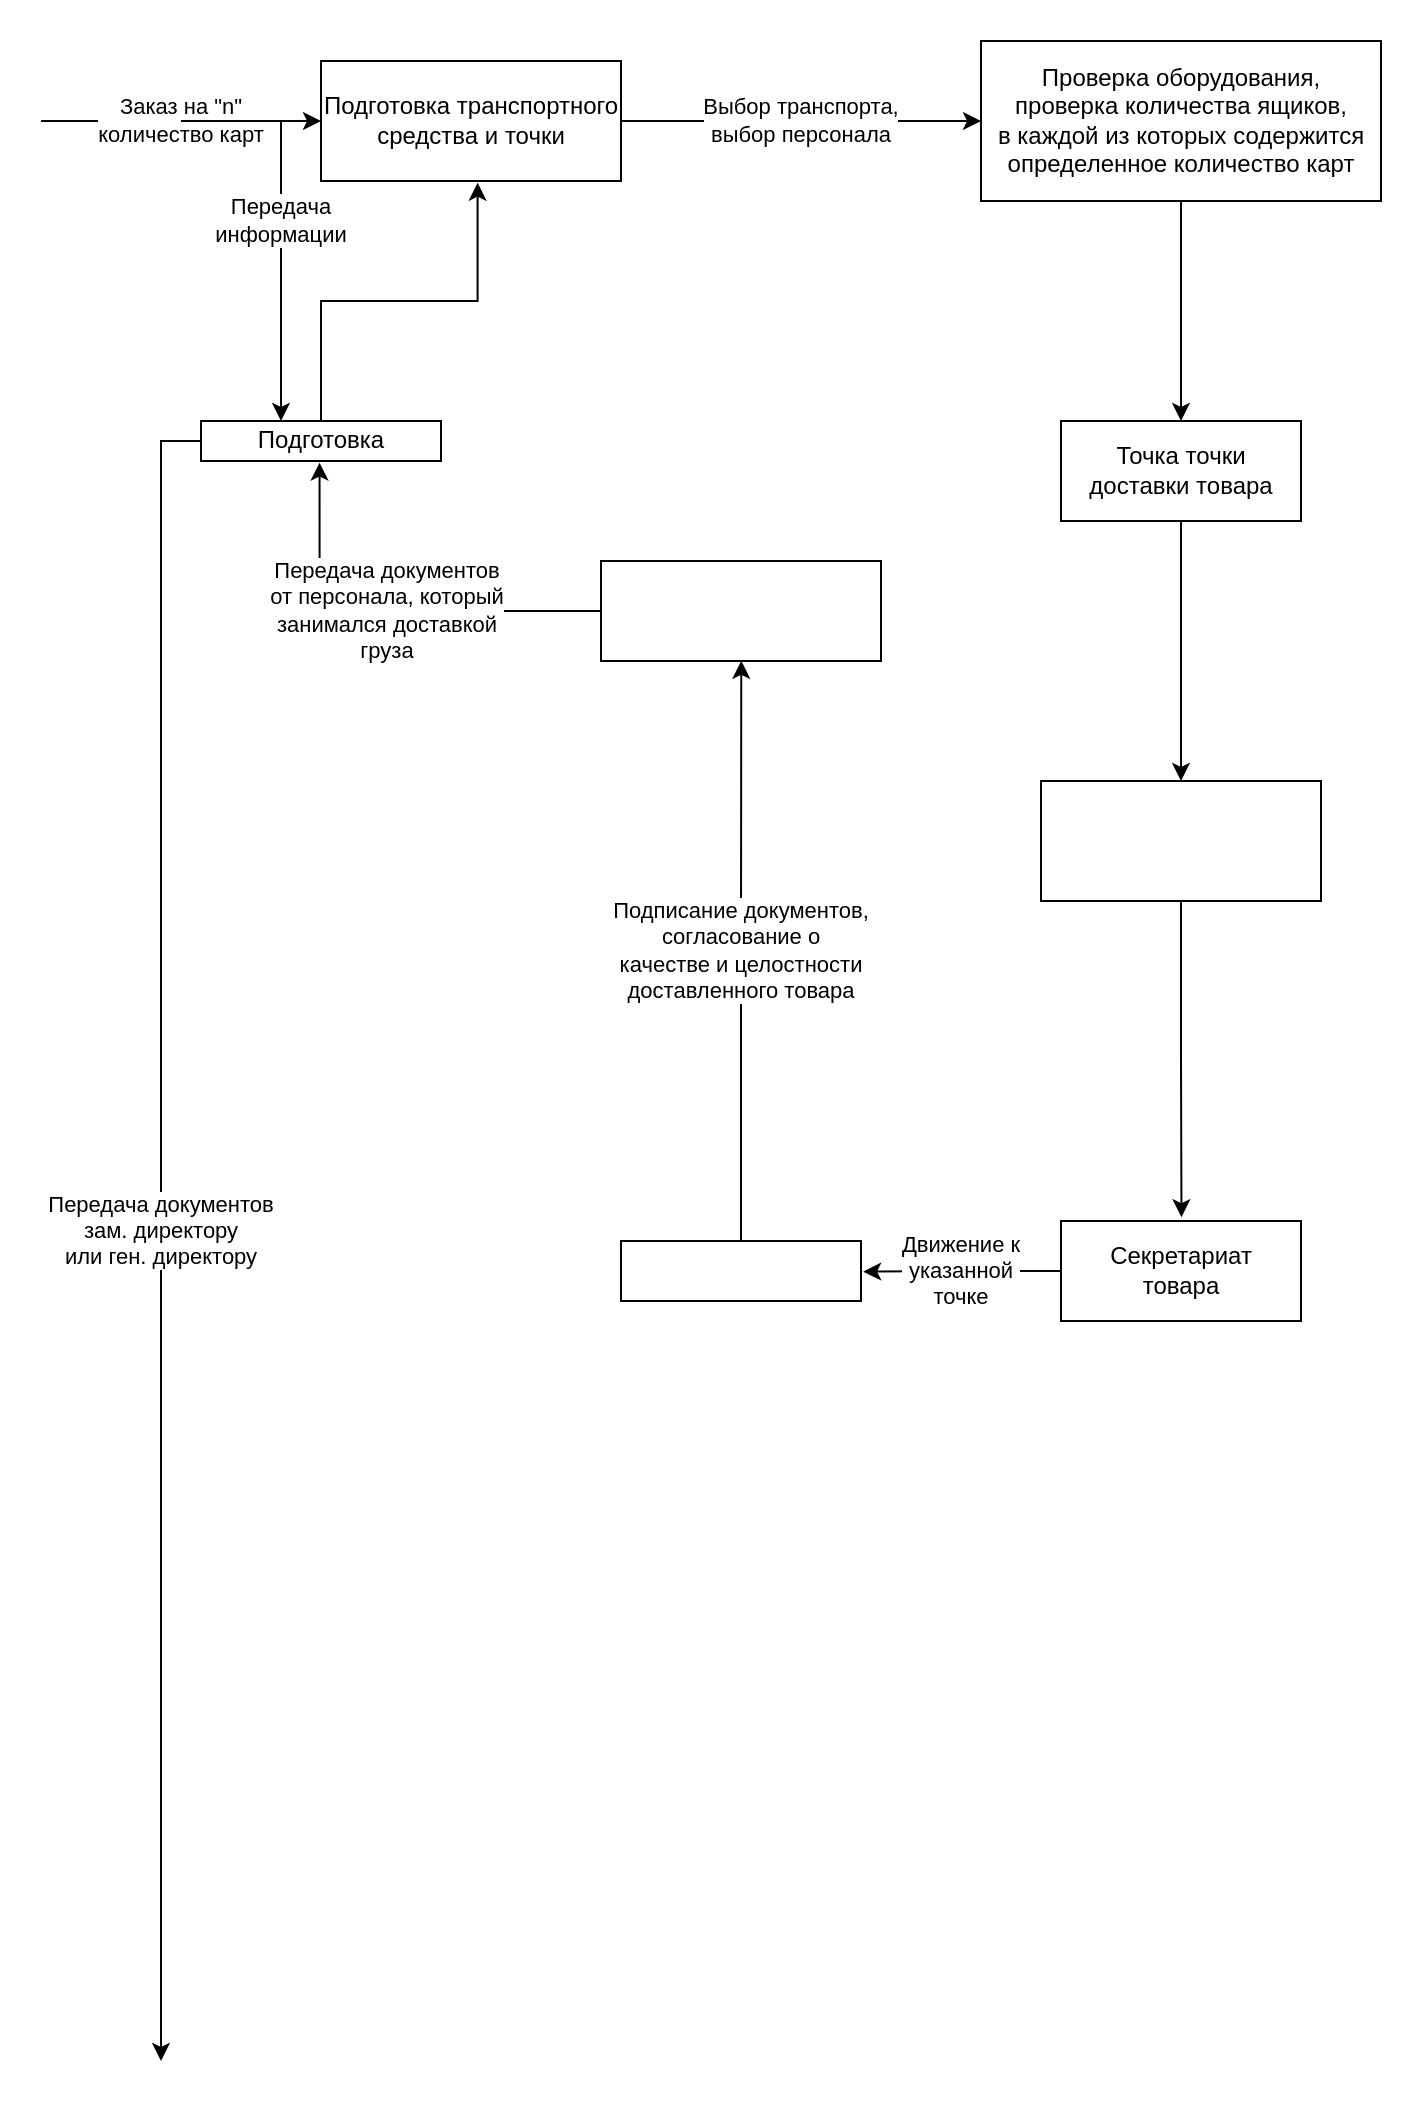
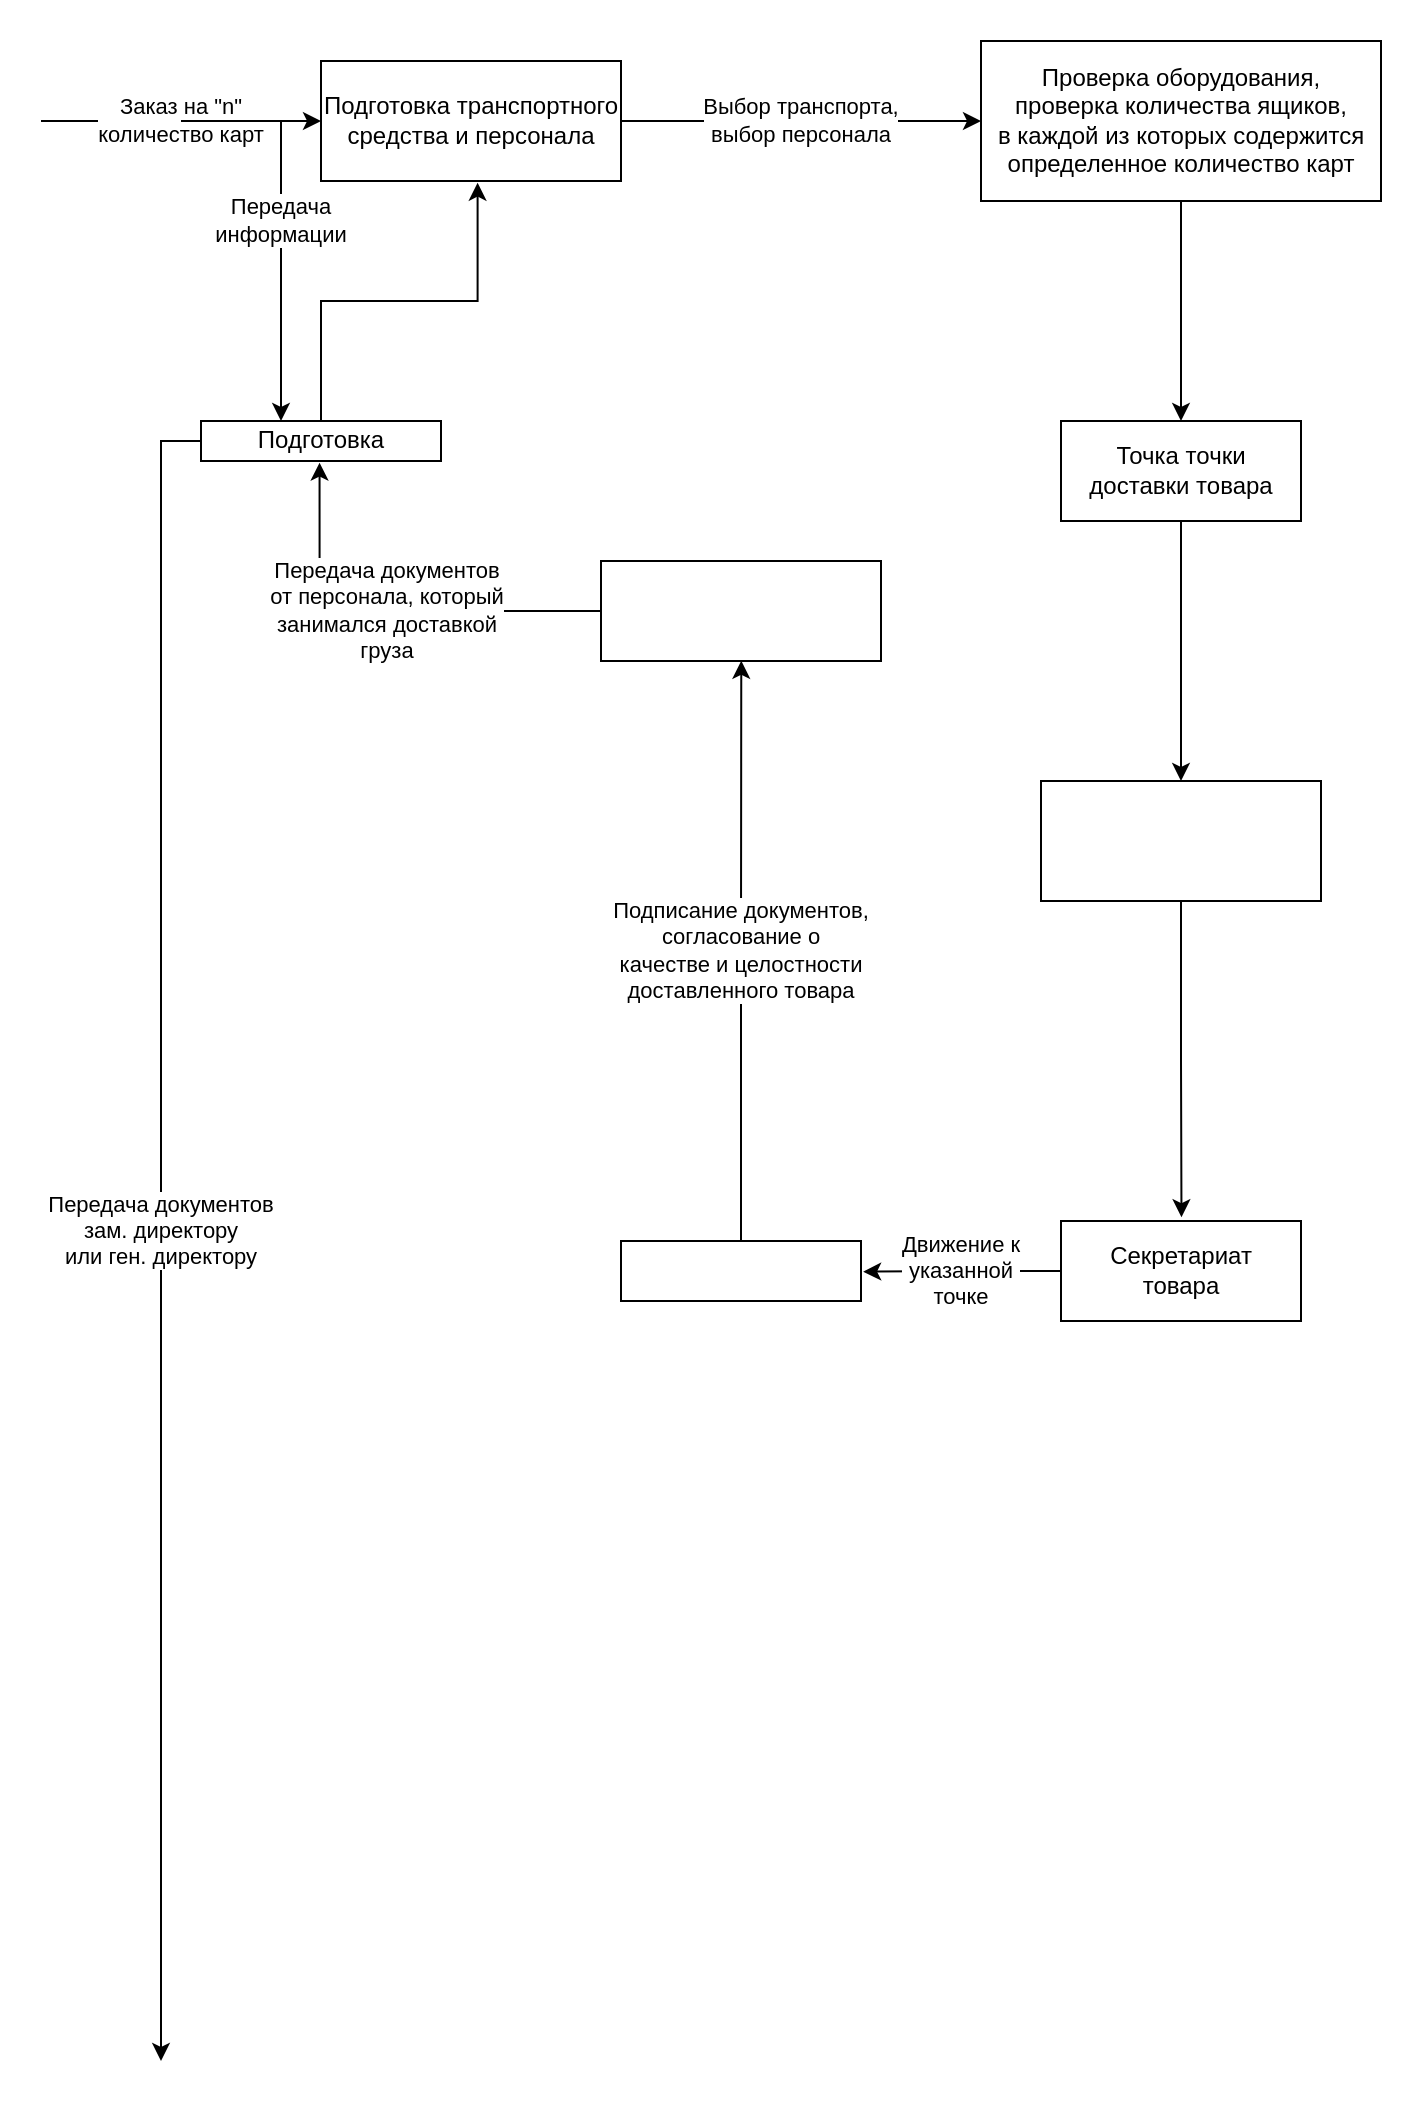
node "Подготовка транспортного средства и точки": label "Подготовка транспортного средства и точки" -> "Подготовка транспортного средства и персонала"
